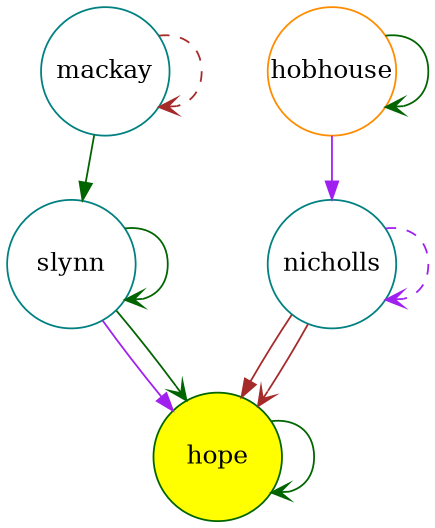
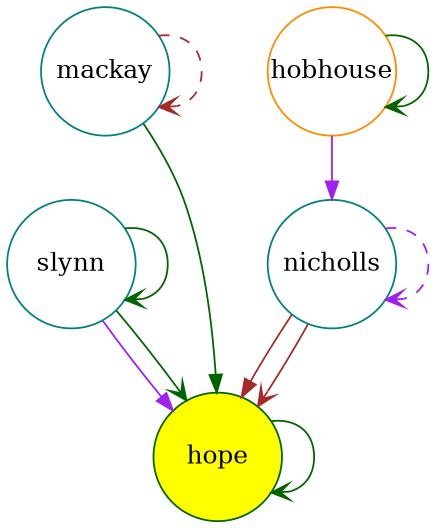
edge "mackay" -> "slynn": now "mackay" -> "hope"
